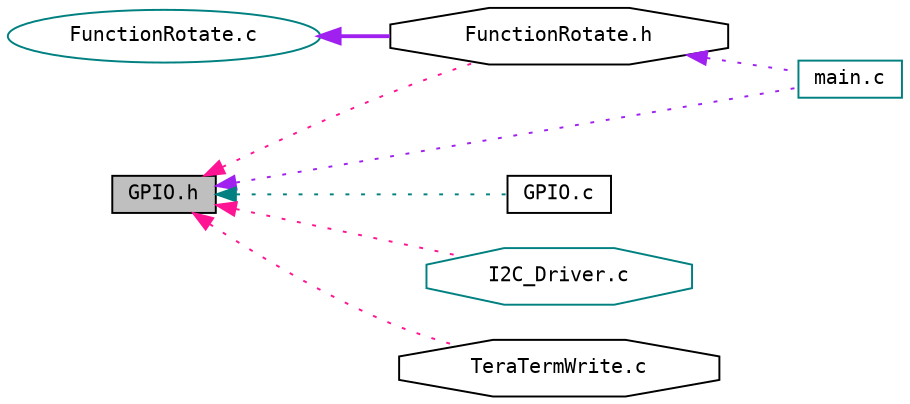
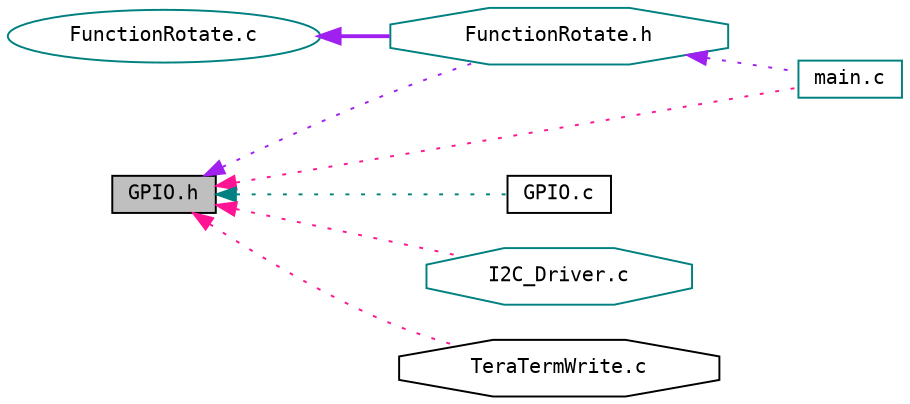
node "FunctionRotate.h": color black -> teal
edge "FunctionRotate.h" -> "GPIO.h": color deeppink -> purple
edge "main.c" -> "GPIO.h": color purple -> deeppink
